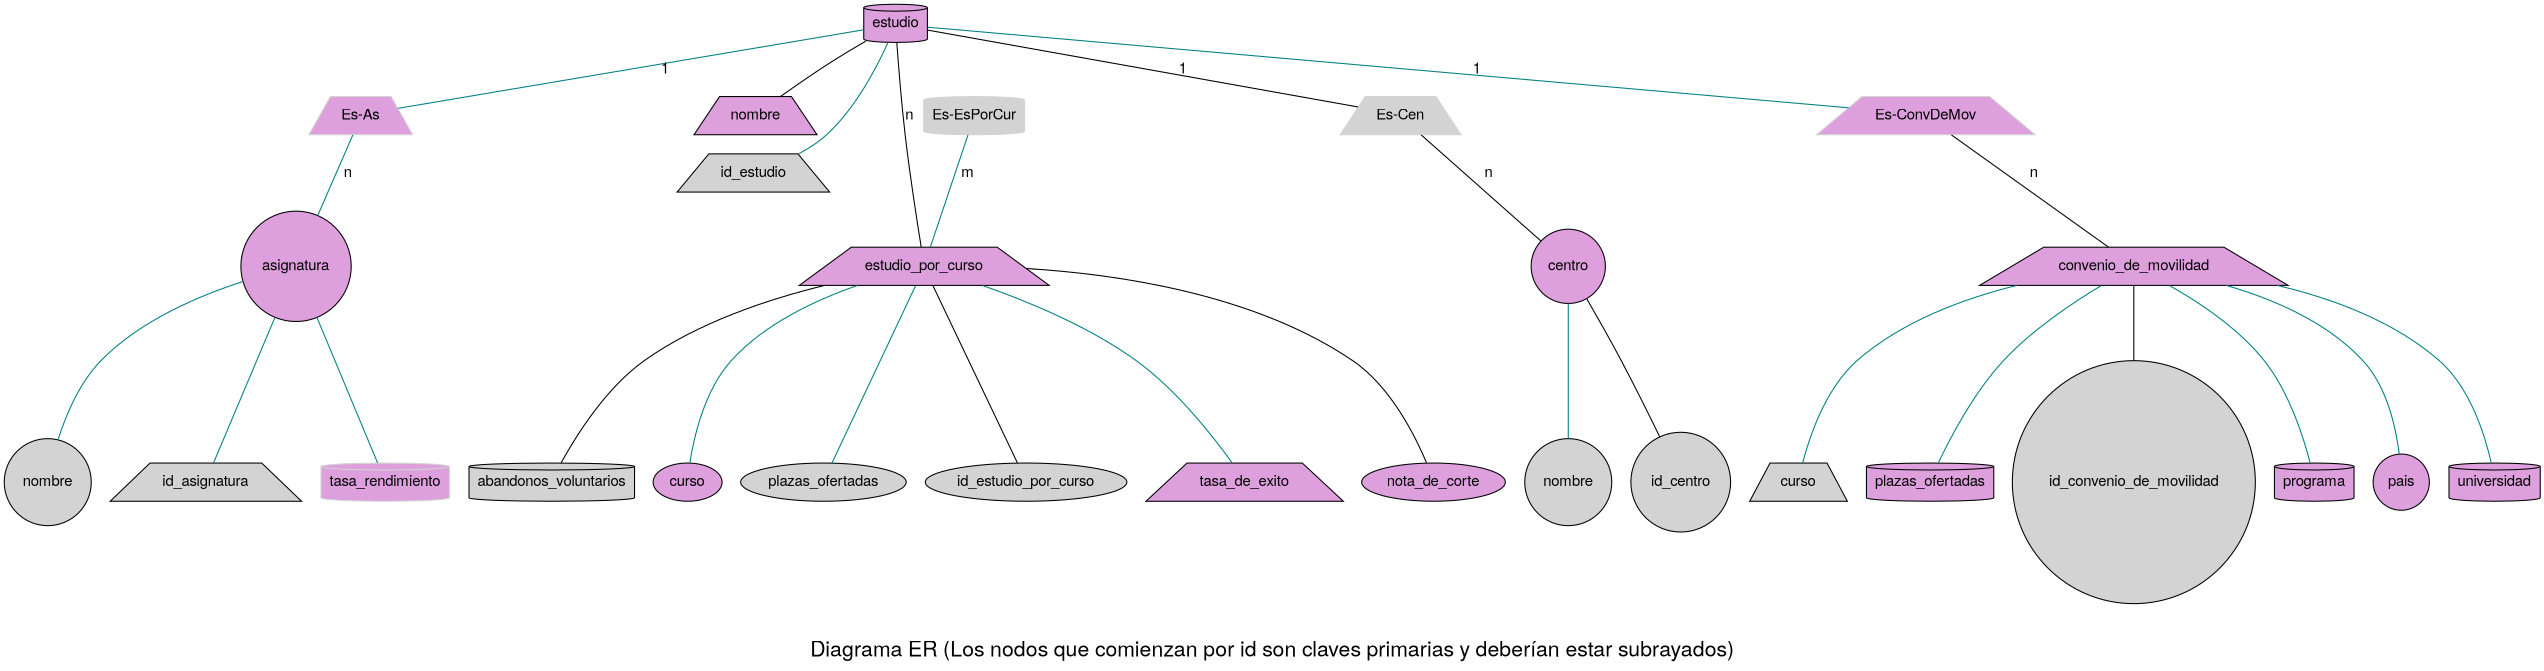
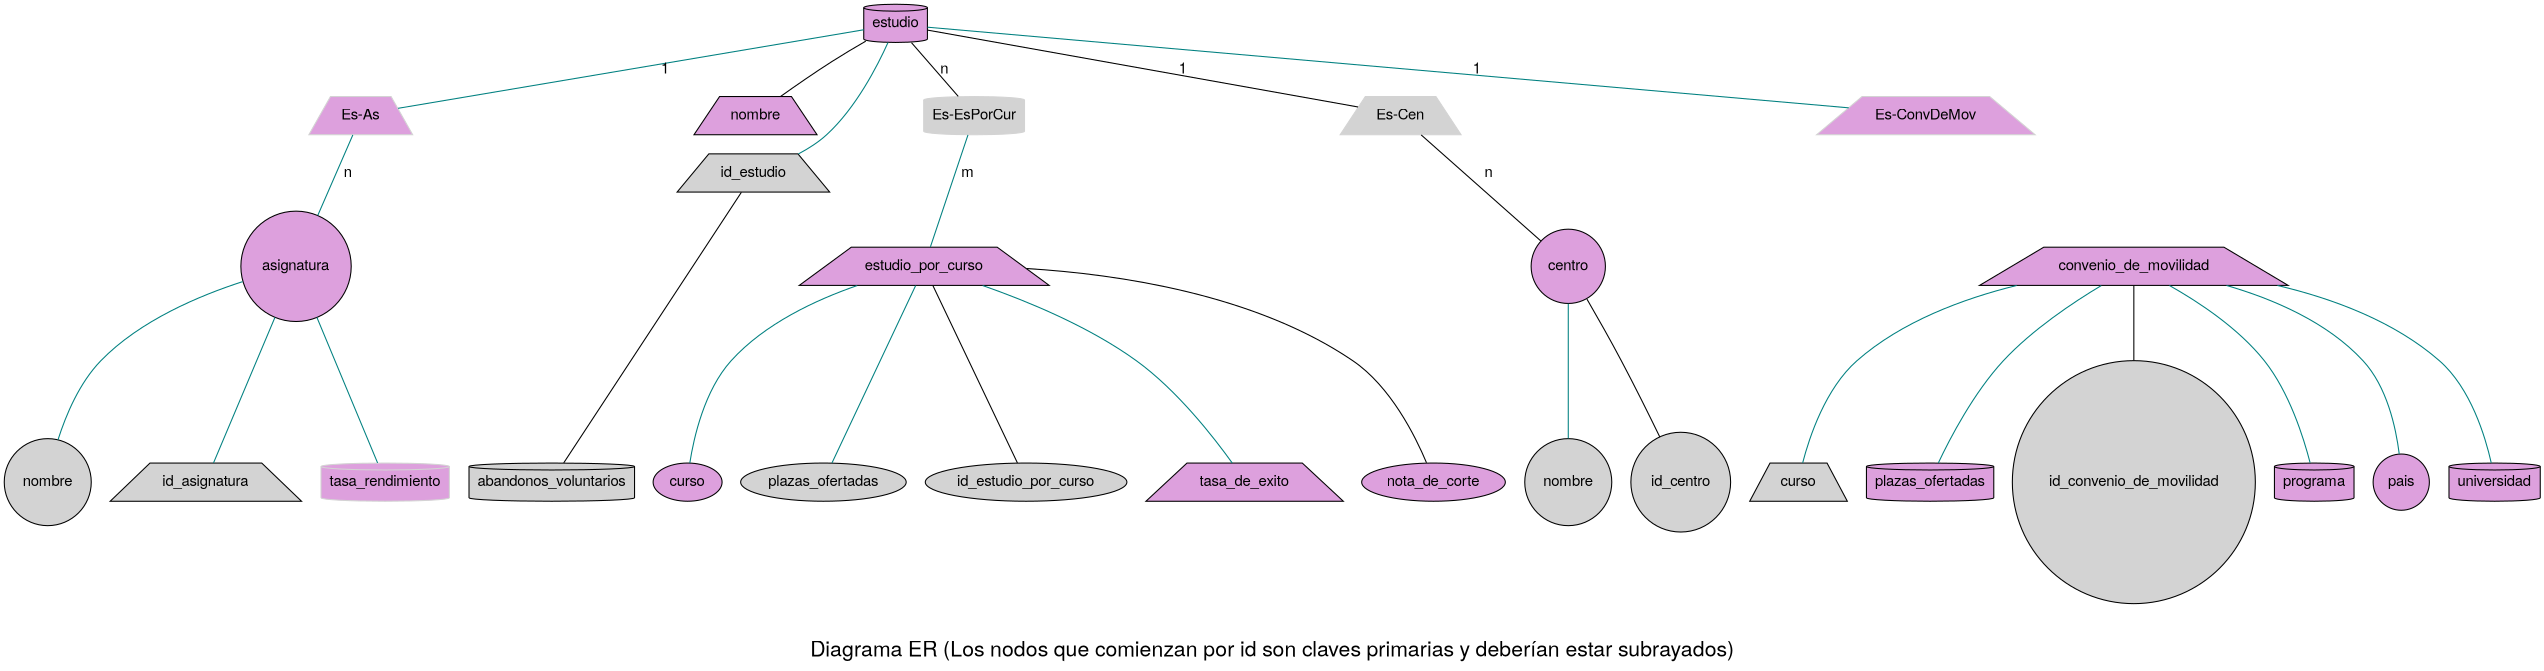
edge "estudio" -- "estudio_por_curso": now "estudio" -- "Es-EsPorCur"
edge "Es-ConvDeMov" -- "convenio_de_movilidad": removed, label "n"
edge "estudio_por_curso" -- "abandonos_voluntarios": now "id_estudio" -- "abandonos_voluntarios"
